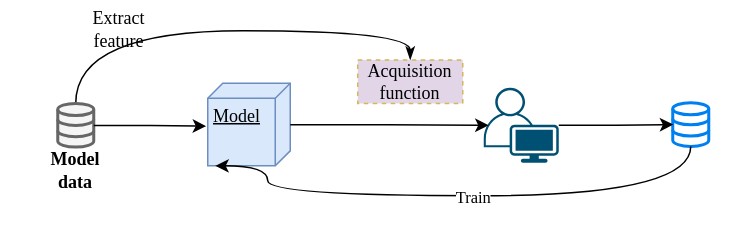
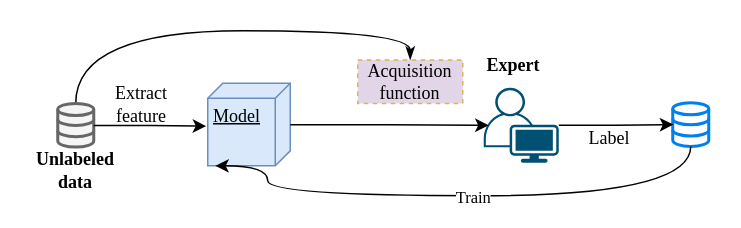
node "Extract feature": moved (119, 29) -> (142, 104)
node "Expert": added
node "Label": added
node "Model data": label "Model data" -> "Unlabeled data"
